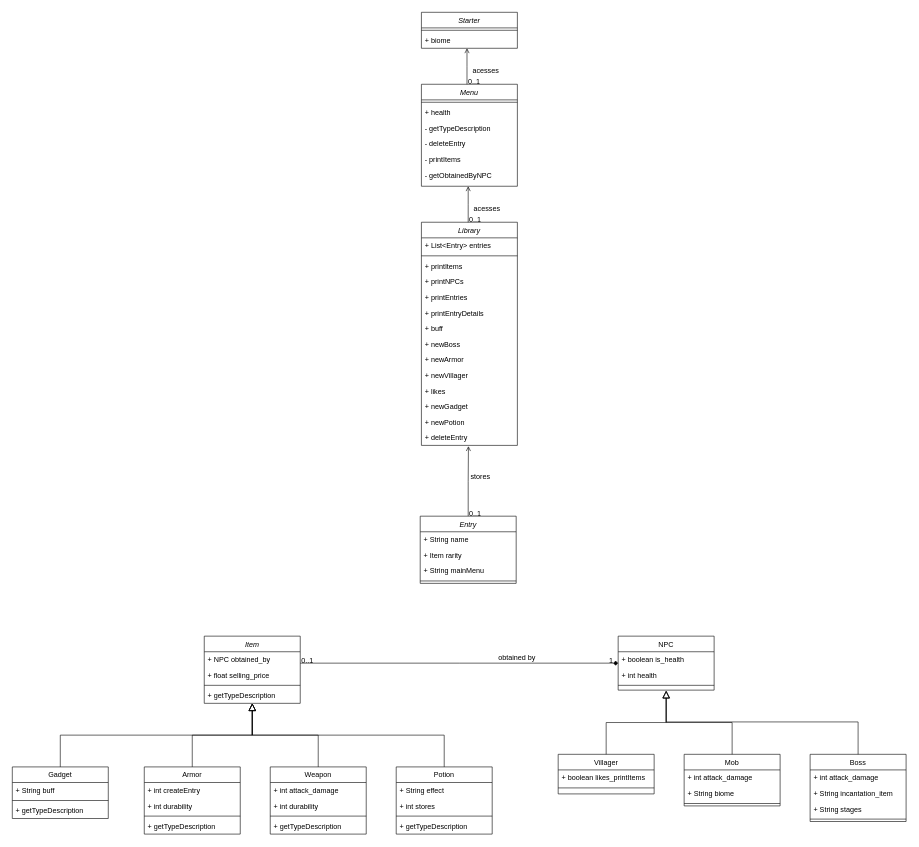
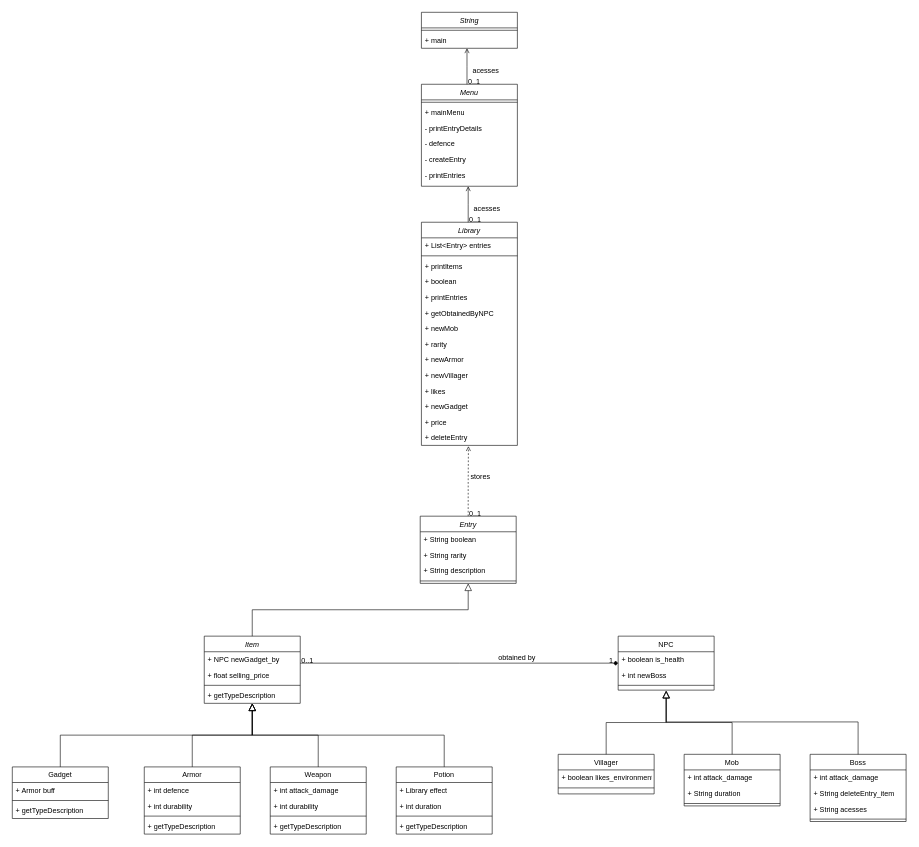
node "Starter": label "Starter" -> "String"
node "+ biome": label "+ biome" -> "+ main"
node "+ health": label "+ health" -> "+ mainMenu"
node "- getTypeDescription": label "- getTypeDescription" -> "- printEntryDetails"
node "- deleteEntry": label "- deleteEntry" -> "- defence"
node "- printItems": label "- printItems" -> "- createEntry"
node "- getObtainedByNPC": label "- getObtainedByNPC" -> "- printEntries"
node "+ printNPCs": label "+ printNPCs" -> "+ boolean"
node "+ printEntryDetails": label "+ printEntryDetails" -> "+ getObtainedByNPC"
node "+ buff": label "+ buff" -> "+ newMob"
node "+ newBoss": label "+ newBoss" -> "+ rarity"
node "+ newPotion": label "+ newPotion" -> "+ price"
edge "Entry" -> "+ deleteEntry": style solid -> dashed
node "+ String name": label "+ String name" -> "+ String boolean"
node "+ Item rarity": label "+ Item rarity" -> "+ String rarity"
node "+ String mainMenu": label "+ String mainMenu" -> "+ String description"
edge "Item" -> "Entry": added
node "+ NPC obtained_by": label "+ NPC obtained_by" -> "+ NPC newGadget_by"
node "+ int health": label "+ int health" -> "+ int newBoss"
node "+ boolean likes_printItems": label "+ boolean likes_printItems" -> "+ boolean likes_environment"
node "+ String buff": label "+ String buff" -> "+ Armor buff"
node "+ int createEntry": label "+ int createEntry" -> "+ int defence"
node "+ String effect": label "+ String effect" -> "+ Library effect"
node "+ String biome": label "+ String biome" -> "+ String duration"
node "+ String incantation_item": label "+ String incantation_item" -> "+ String deleteEntry_item"
node "+ int stores": label "+ int stores" -> "+ int duration"
node "+ String stages": label "+ String stages" -> "+ String acesses"
